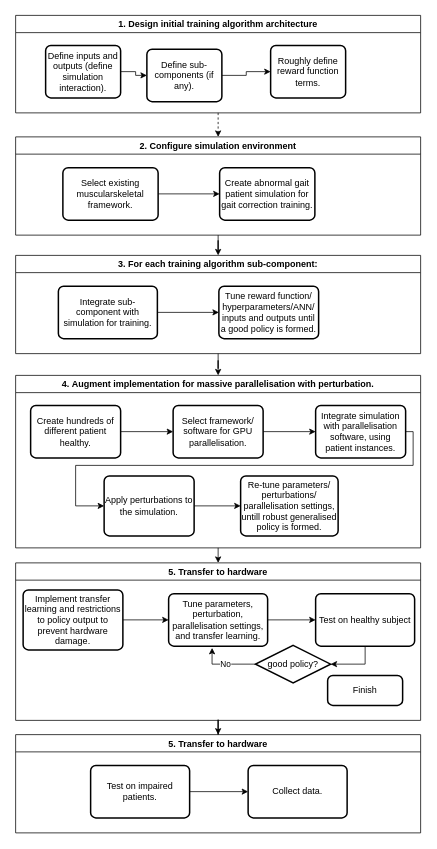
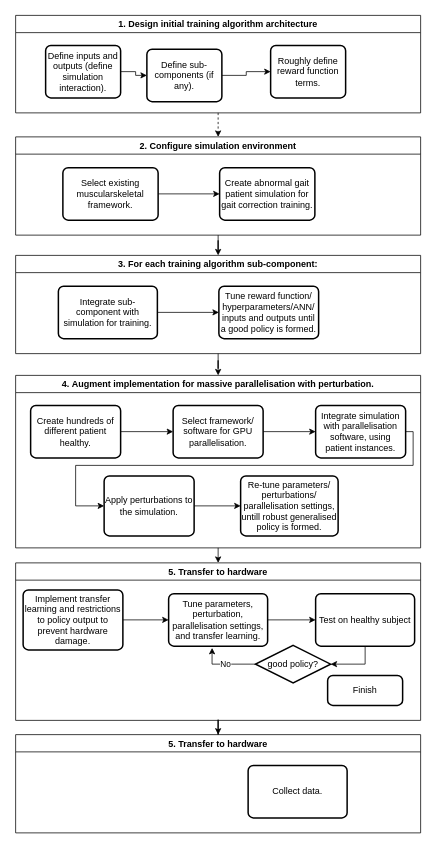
node "Test on impaired patients.": removed
edge "Test on impaired patients." -> "Collect data.": removed
